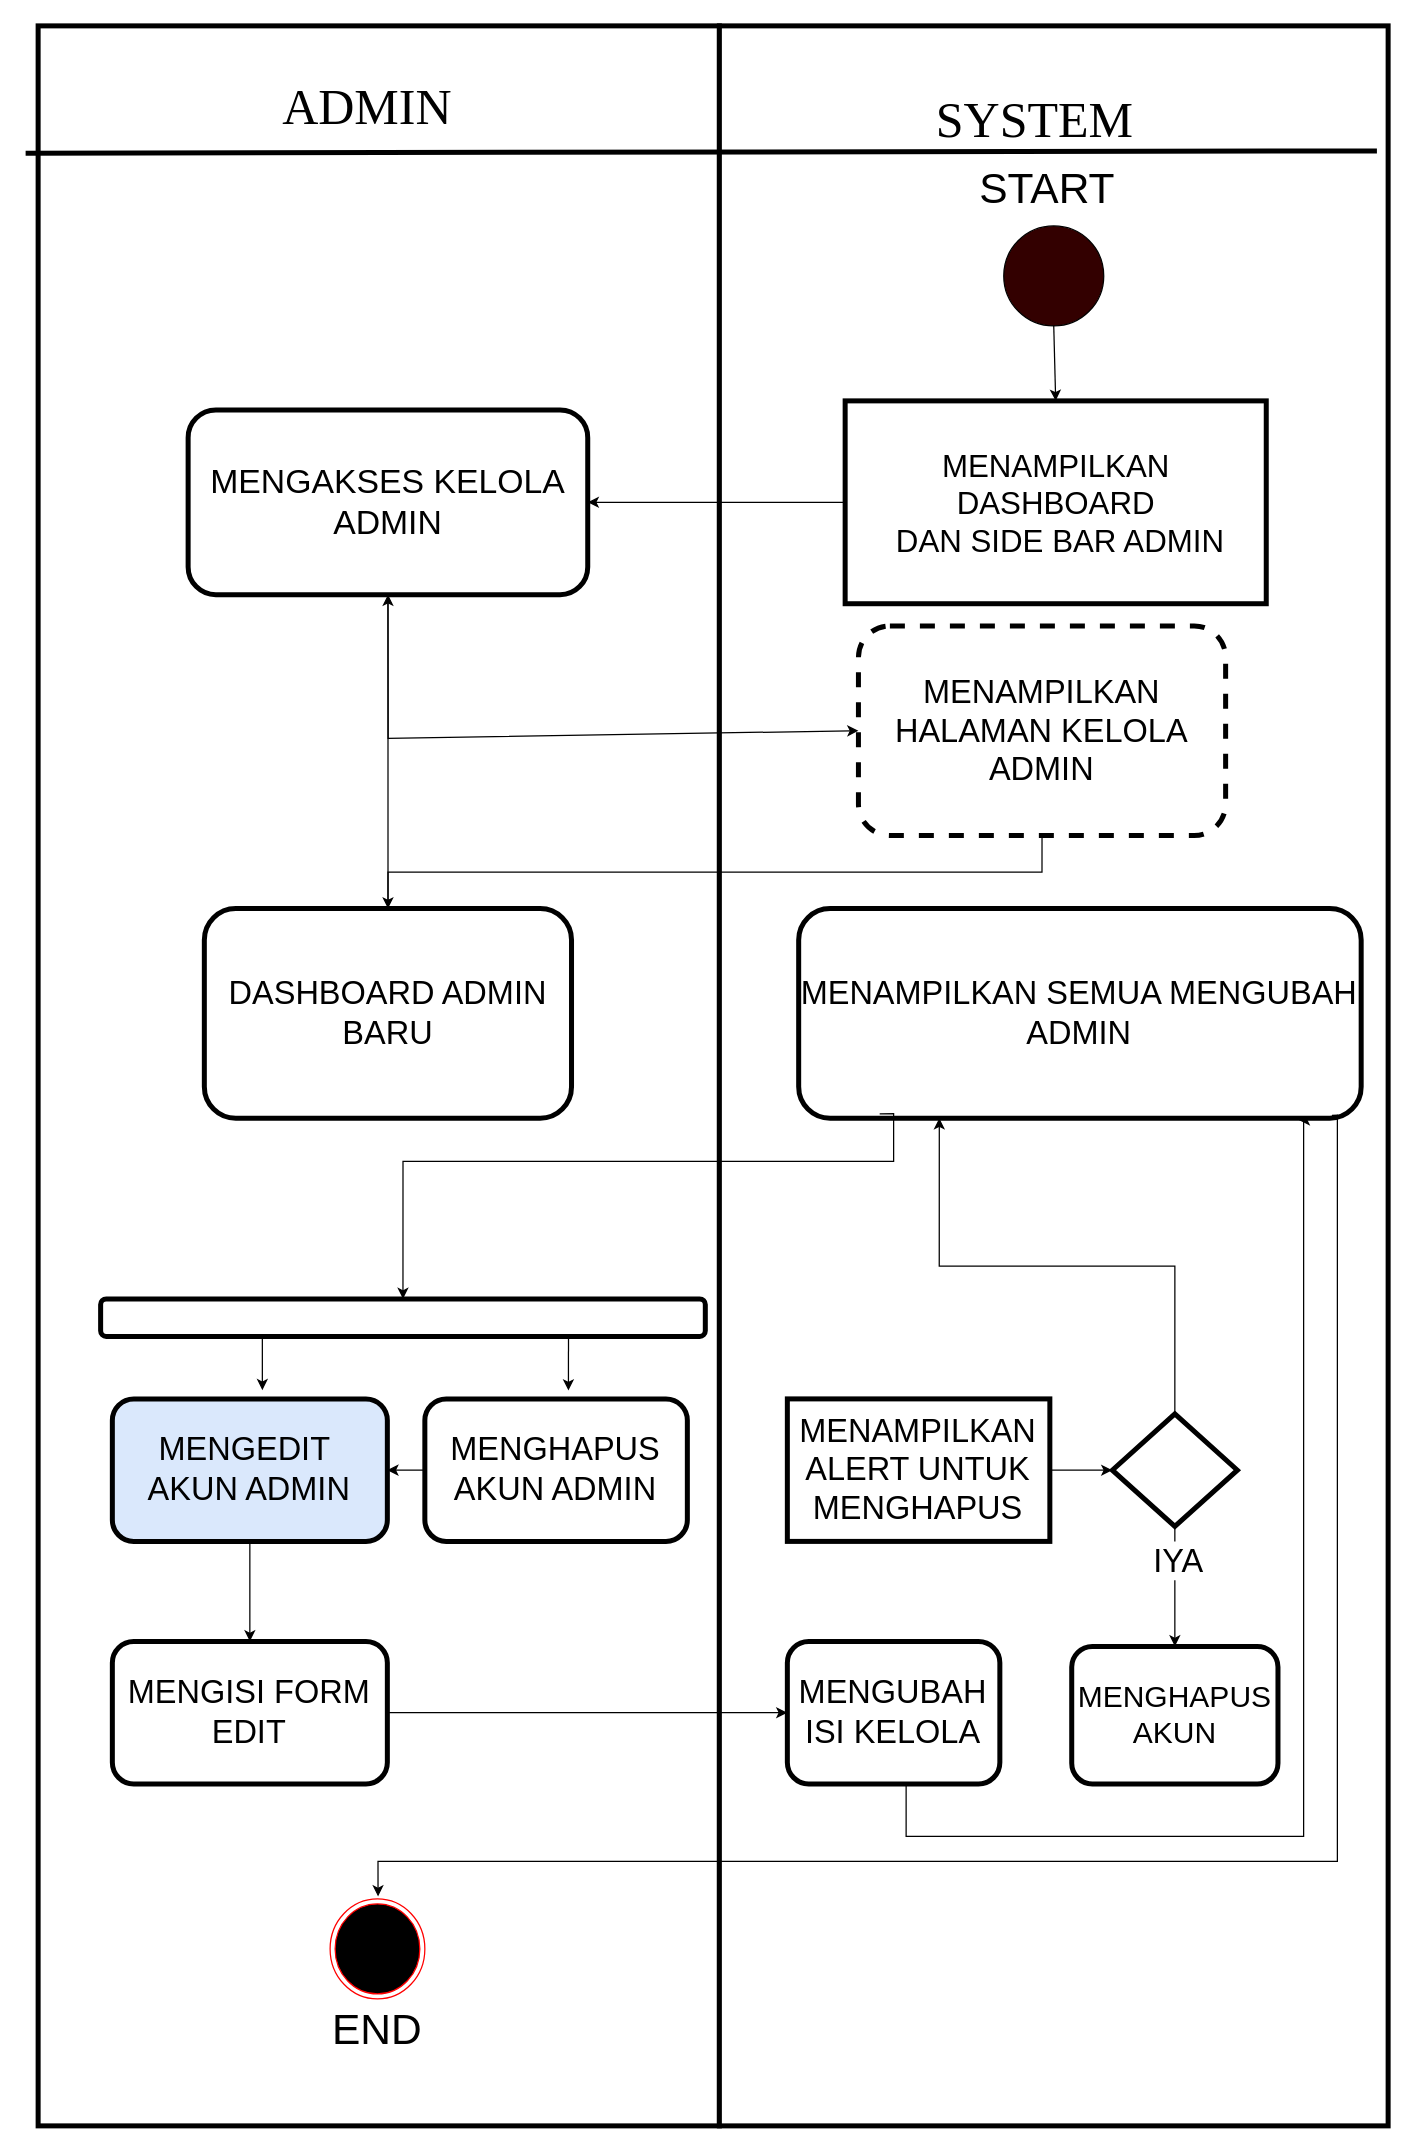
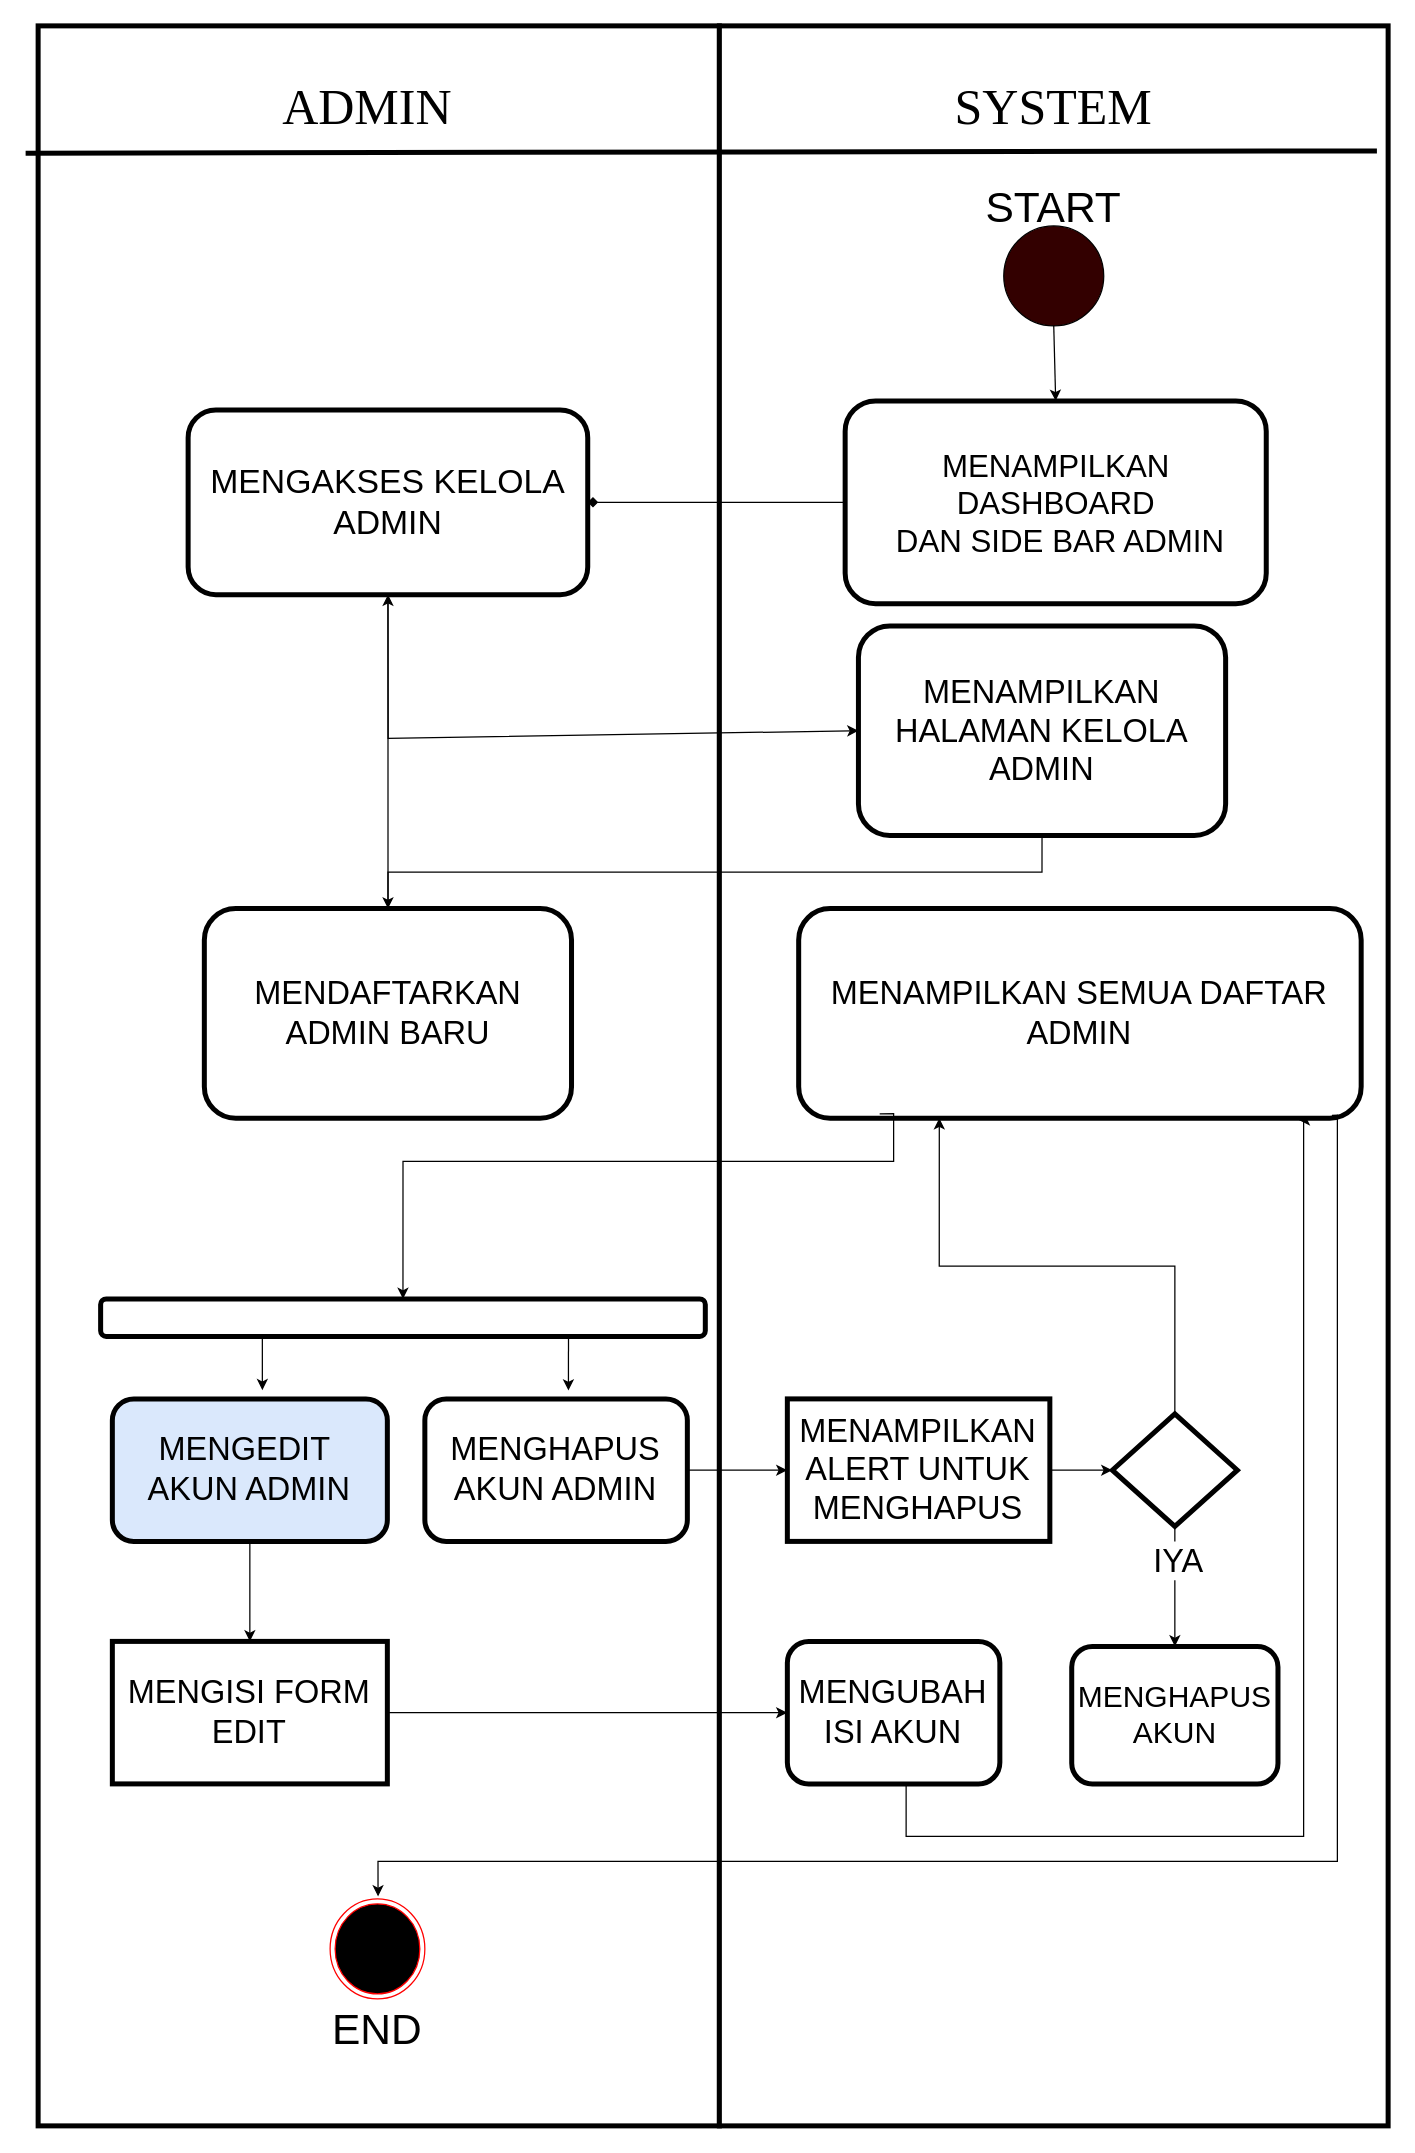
node "SYSTEM": moved (1035, 119) -> (1054, 107)
node "START": moved (1047, 188) -> (1054, 207)
edge "MENAMPILKAN DASHBOARD DAN SIDE BAR ADMIN" -> "MENGAKSES KELOLA ADMIN": arrowhead classic -> diamond
node "MENAMPILKAN DASHBOARD DAN SIDE BAR ADMIN": shape rectangle -> rounded rectangle
node "MENAMPILKAN HALAMAN KELOLA ADMIN": style dashed -> solid
node "DASHBOARD ADMIN BARU": label "DASHBOARD ADMIN BARU" -> "MENDAFTARKAN ADMIN BARU"
node "MENAMPILKAN SEMUA MENGUBAH ADMIN": label "MENAMPILKAN SEMUA MENGUBAH ADMIN" -> "MENAMPILKAN SEMUA DAFTAR ADMIN"
edge "MENGHAPUS AKUN ADMIN" -> "MENGEDIT AKUN ADMIN": now "MENGHAPUS AKUN ADMIN" -> "MENAMPILKAN ALERT UNTUK MENGHAPUS"
node "MENGISI FORM EDIT": shape rounded rectangle -> rectangle
node "MENGUBAH ISI KELOLA": label "MENGUBAH ISI KELOLA" -> "MENGUBAH ISI AKUN"
